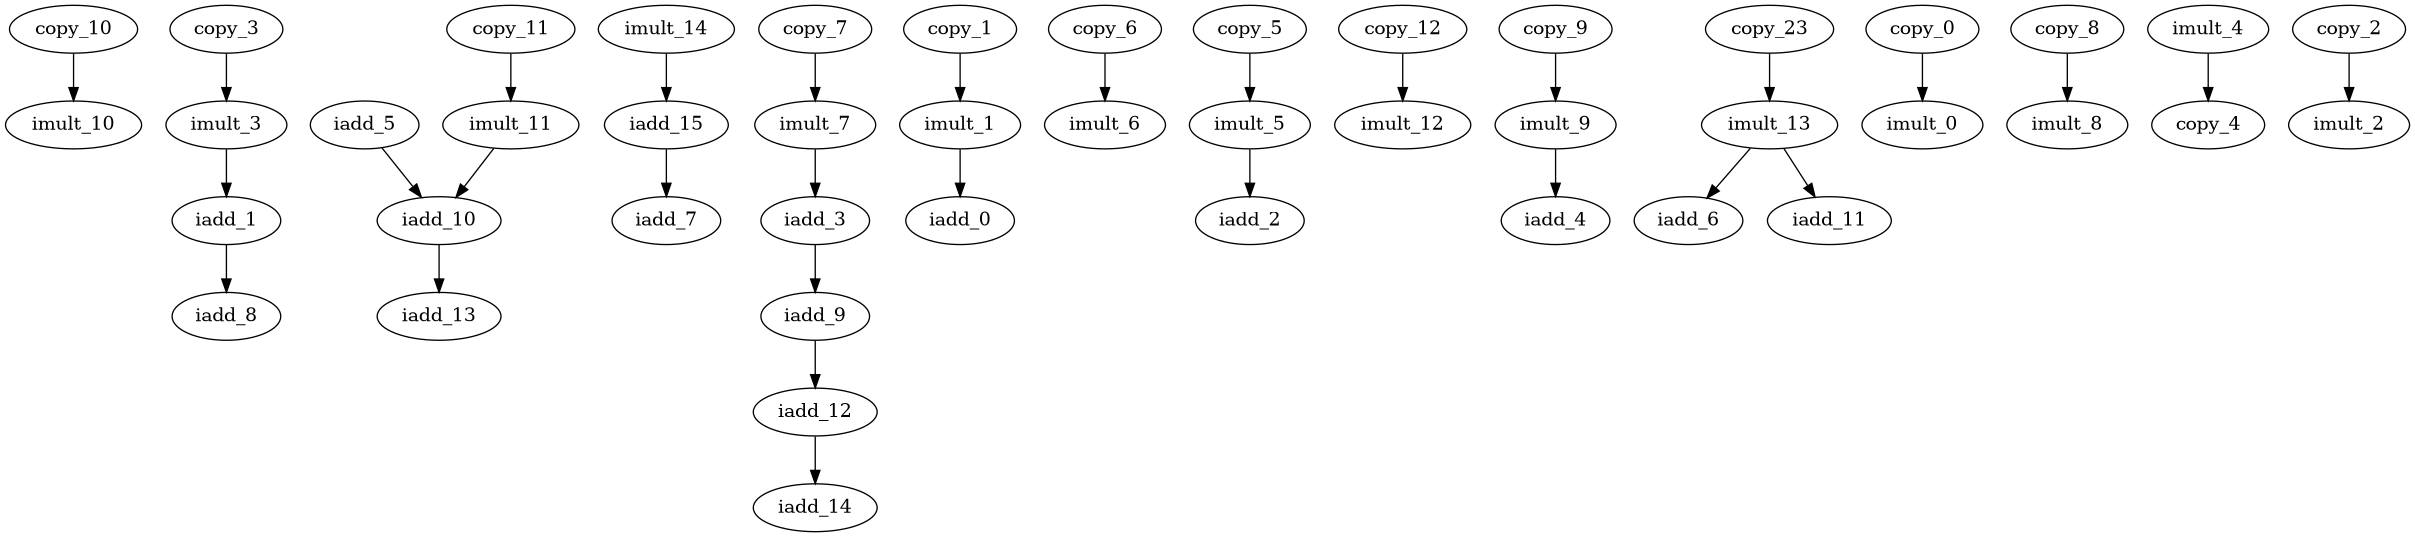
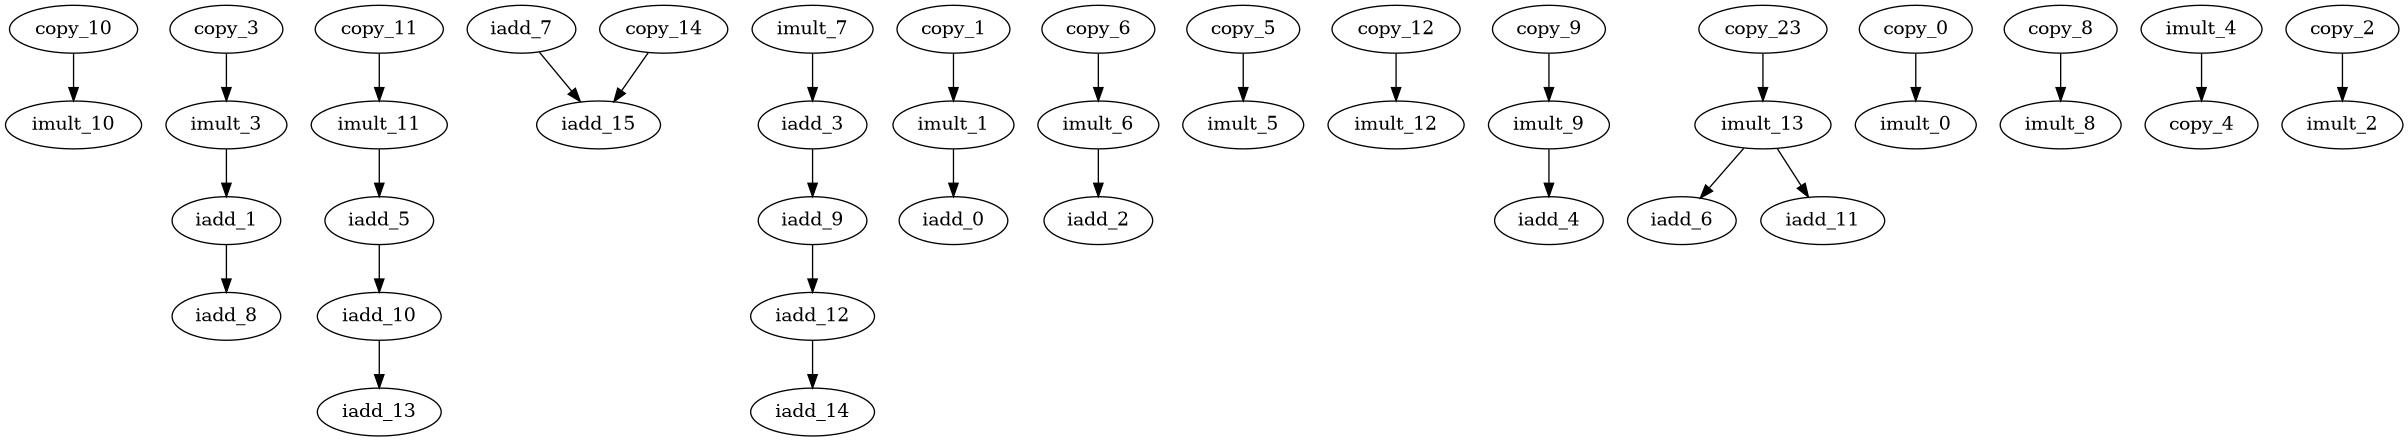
node "imult_14": label "imult_14" -> "copy_14"
node "copy_7": removed
edge "iadd_15" -> "iadd_7": reversed
edge "imult_5" -> "iadd_2": now "imult_6" -> "iadd_2"
edge "imult_11" -> "iadd_10": now "imult_11" -> "iadd_5"
